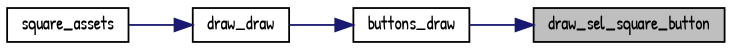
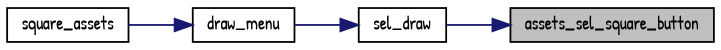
node "draw_draw": label "draw_draw" -> "draw_menu"
node "buttons_draw": label "buttons_draw" -> "sel_draw"
node "draw_sel_square_button": label "draw_sel_square_button" -> "assets_sel_square_button"
